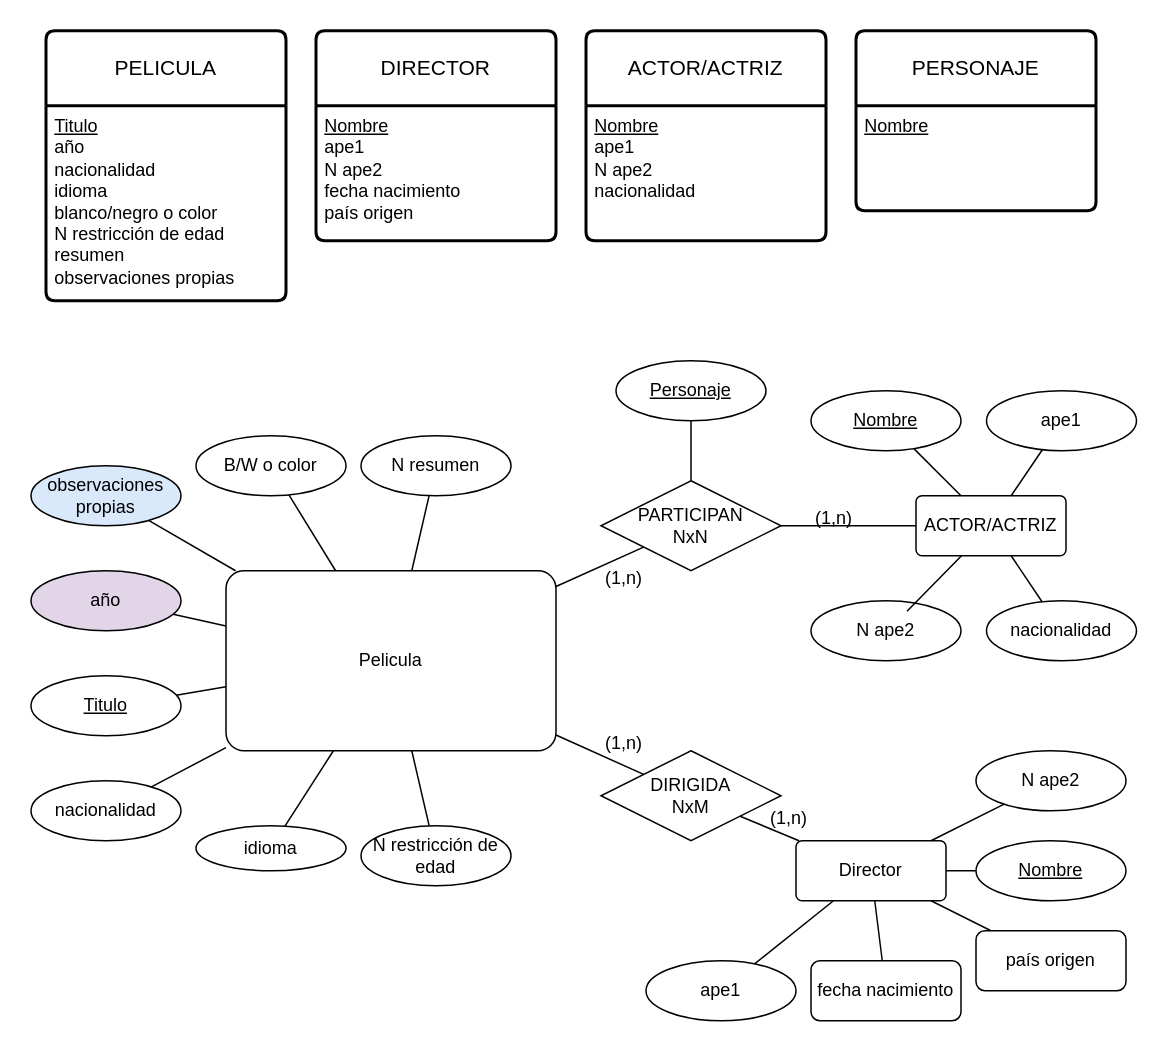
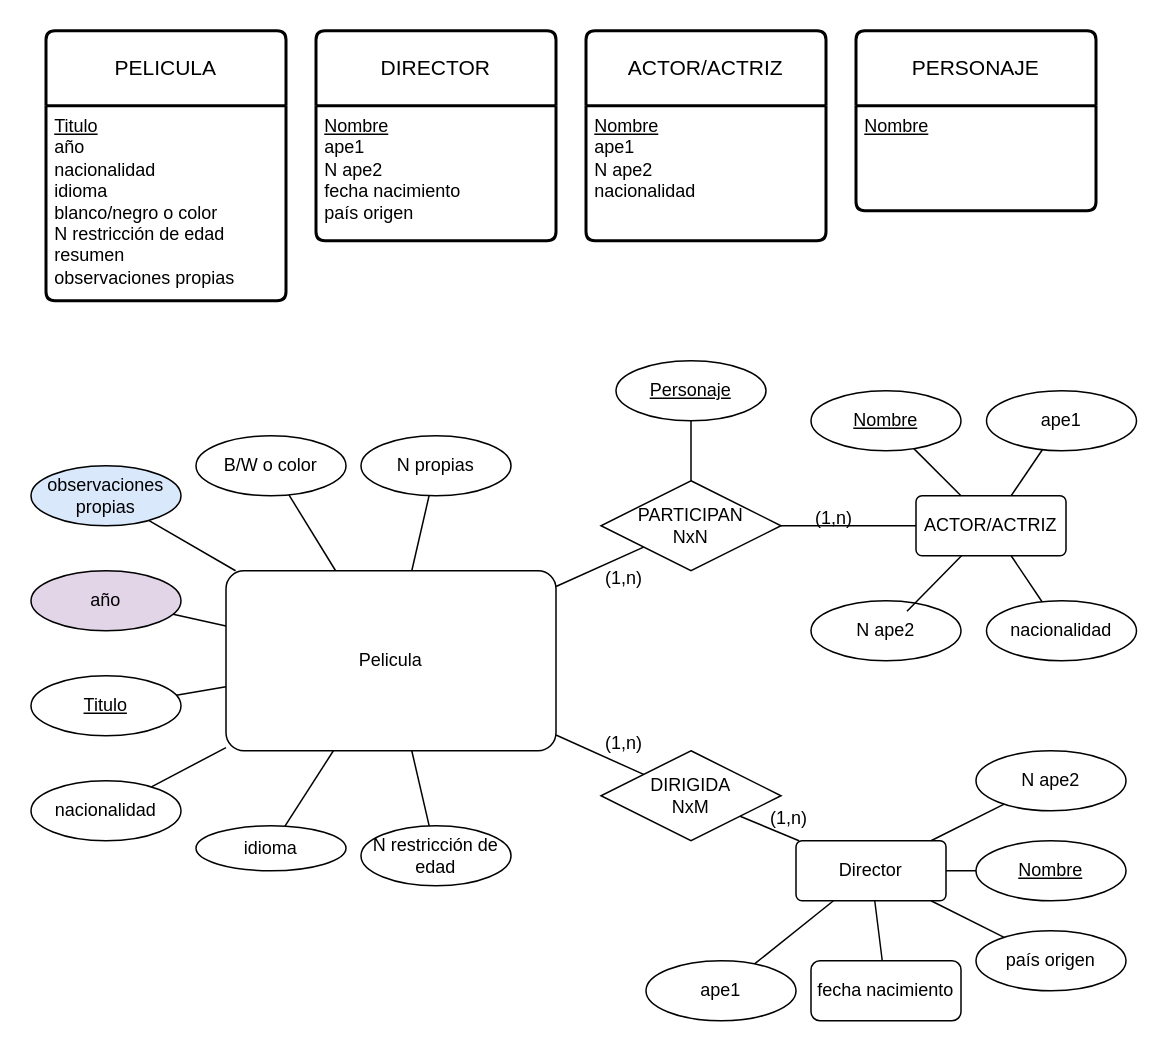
node "N resumen": label "N resumen" -> "N propias"
node "país origen": shape rounded rectangle -> ellipse
